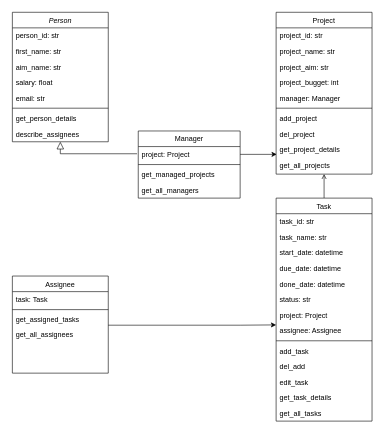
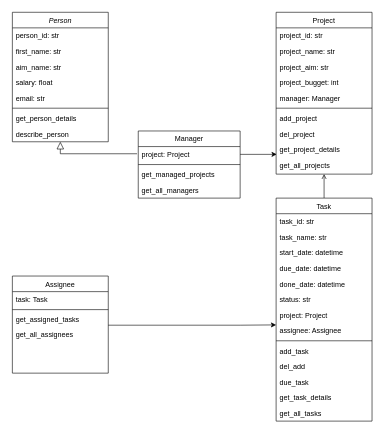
node "describe_assignees": label "describe_assignees" -> "describe_person"
node "edit_task": label "edit_task" -> "due_task"
